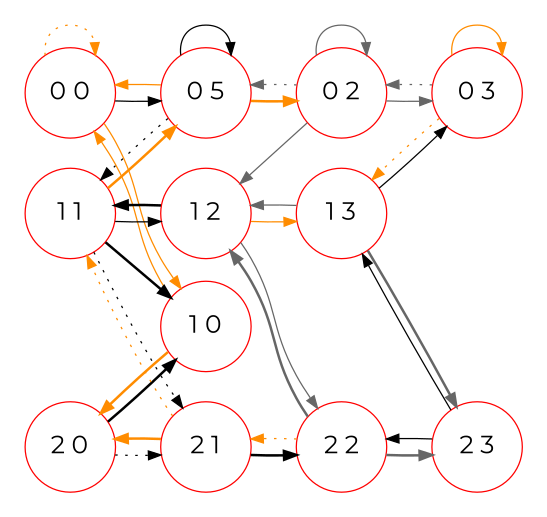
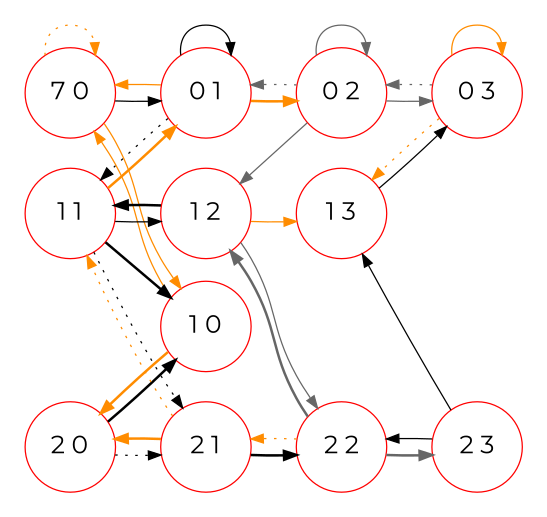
node "0 0": label "0 0" -> "7 0"
node "0 5": label "0 5" -> "0 1"
edge "1 3" -> "1 2": removed
edge "1 3" -> "2 3": removed
